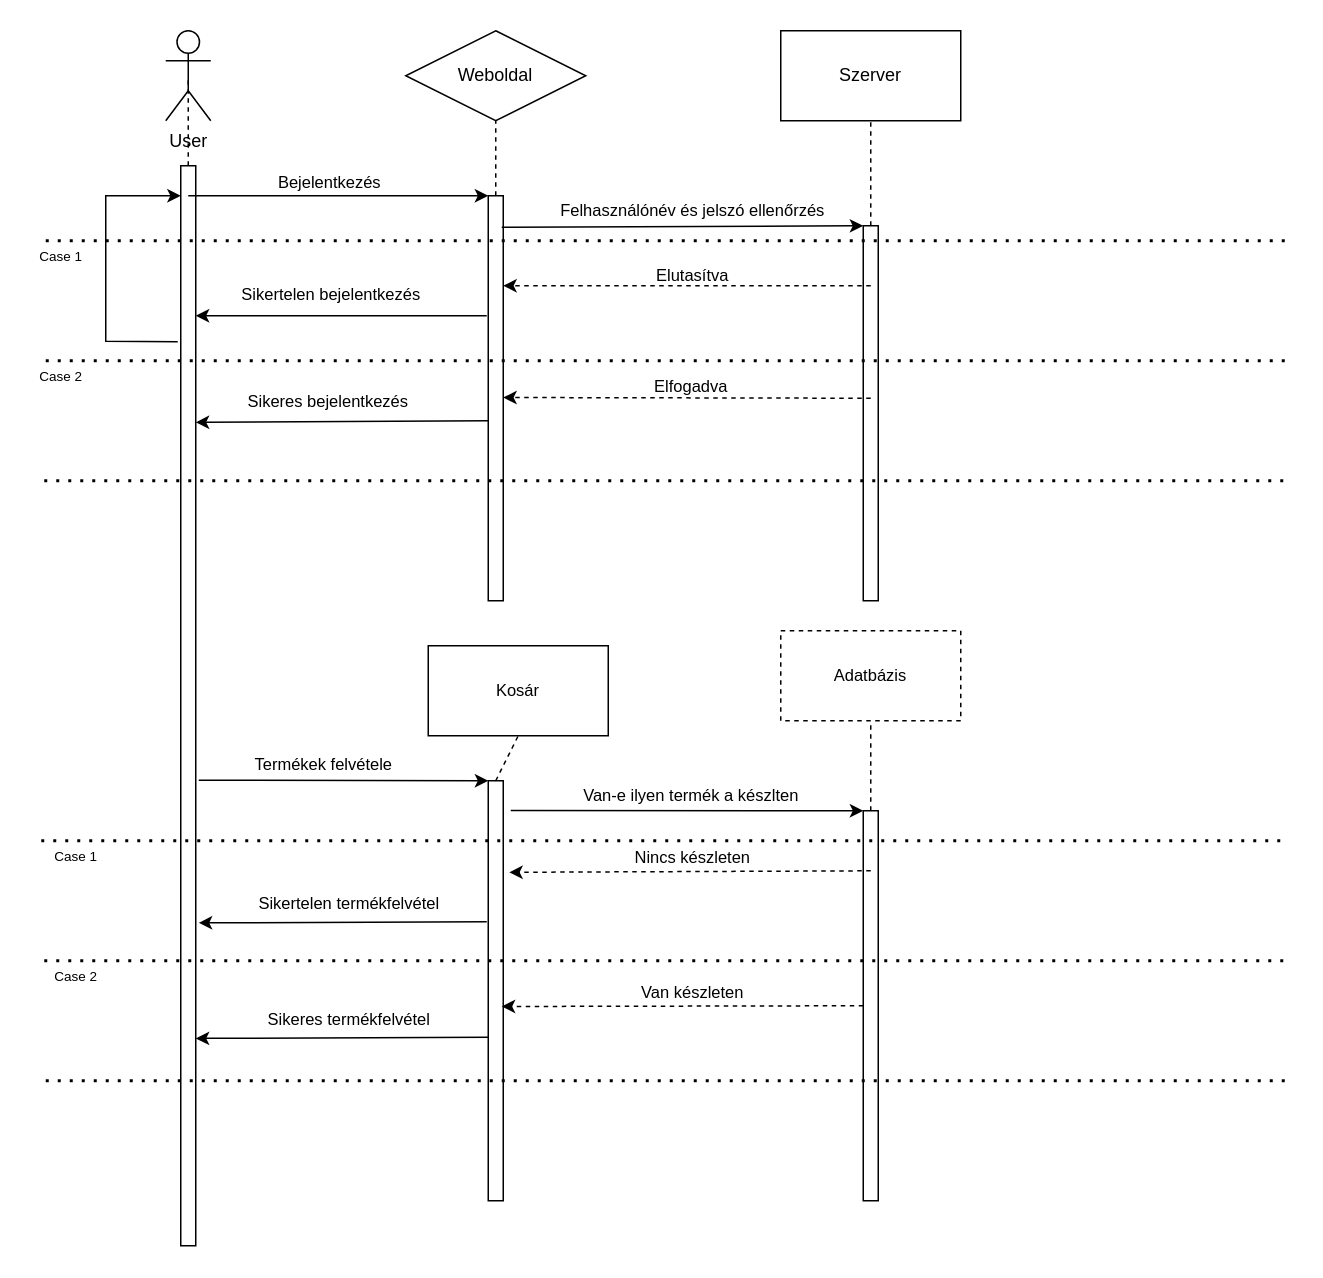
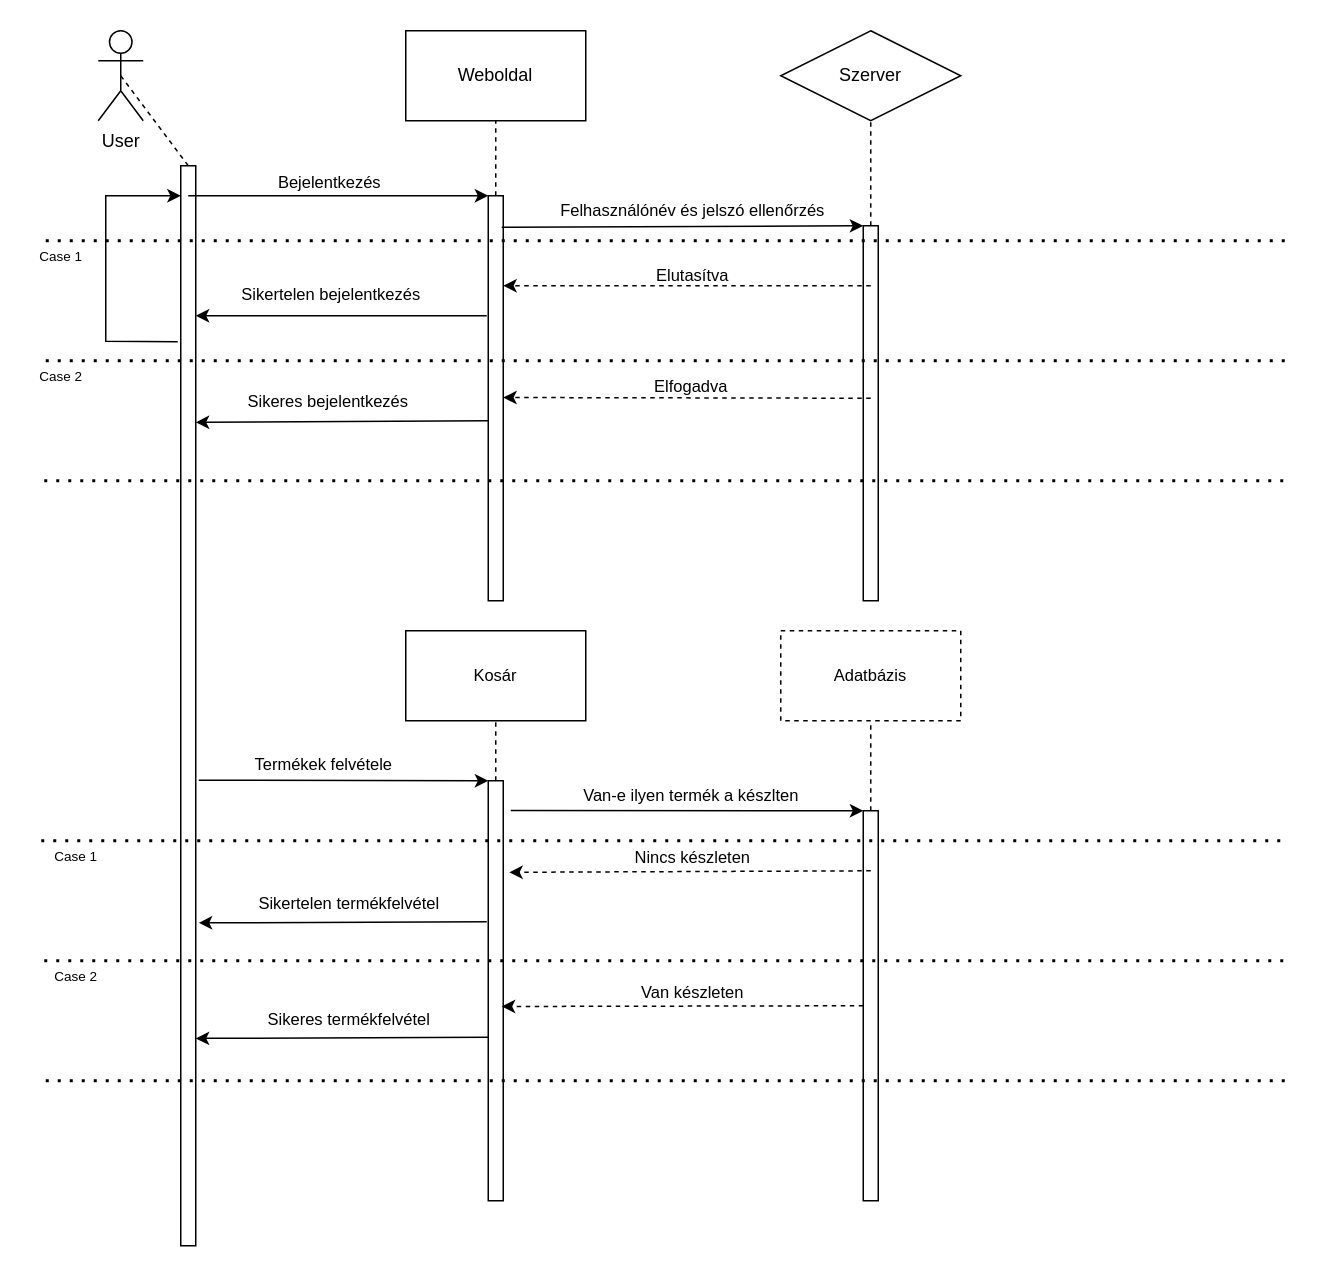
node "User": moved (188, 76) -> (121, 76)
node "Weboldal": shape diamond -> rectangle
node "Szerver": shape rectangle -> diamond
node "Kosár": moved (518, 691) -> (496, 676)
